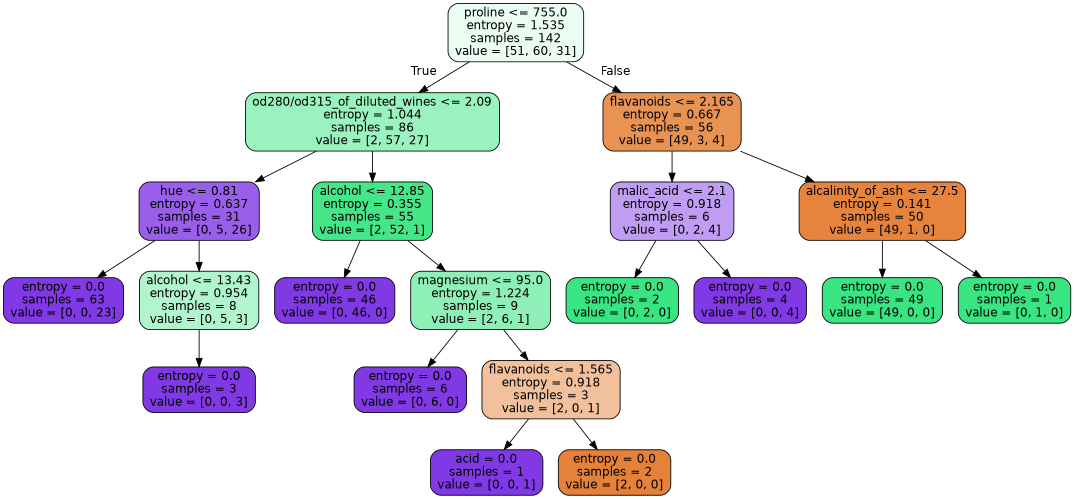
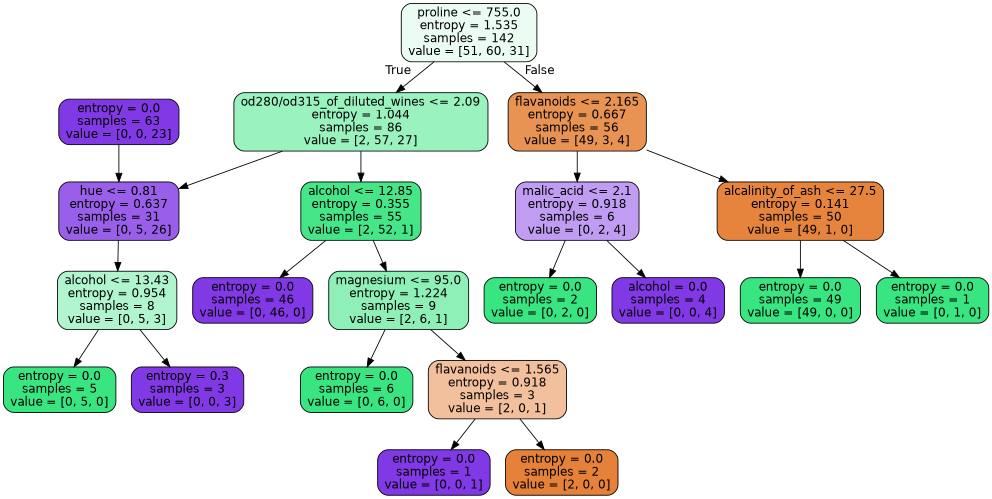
edge "hue <= 0.81 entropy = 0.637 samples = 31 value = [0, 5, 26]" -> "entropy = 0.0 samples = 63 value = [0, 0, 23]": reversed
node "entropy = 0.0 samples = 4 value = [0, 0, 4]": label "entropy = 0.0 samples = 4 value = [0, 0, 4]" -> "alcohol = 0.0 samples = 4 value = [0, 0, 4]"
node "entropy = 0.0 samples = 5 value = [0, 5, 0]": added
node "entropy = 0.0 samples = 3 value = [0, 0, 3]": label "entropy = 0.0 samples = 3 value = [0, 0, 3]" -> "entropy = 0.3 samples = 3 value = [0, 0, 3]"
node "entropy = 0.0 samples = 6 value = [0, 6, 0]": fillcolor #8139e5 -> #39e581
node "acid = 0.0 samples = 1 value = [0, 0, 1]": label "acid = 0.0 samples = 1 value = [0, 0, 1]" -> "entropy = 0.0 samples = 1 value = [0, 0, 1]"
